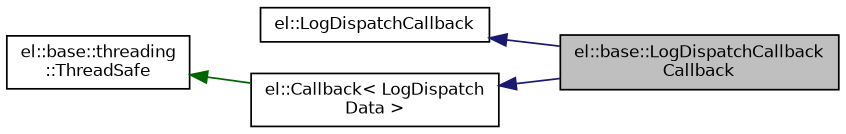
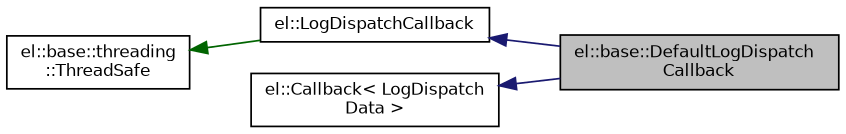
node "el::base::LogDispatchCallback Callback": label "el::base::LogDispatchCallback Callback" -> "el::base::DefaultLogDispatch Callback"
edge "el::Callback< LogDispatch Data >" -> "el::base::threading ::ThreadSafe": now "el::LogDispatchCallback" -> "el::base::threading ::ThreadSafe"
